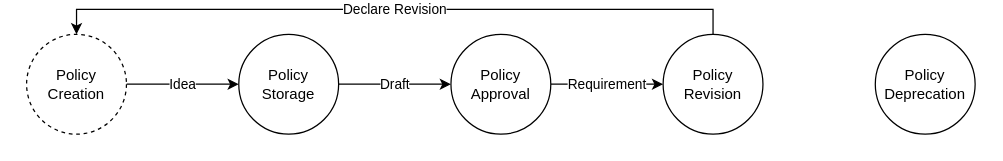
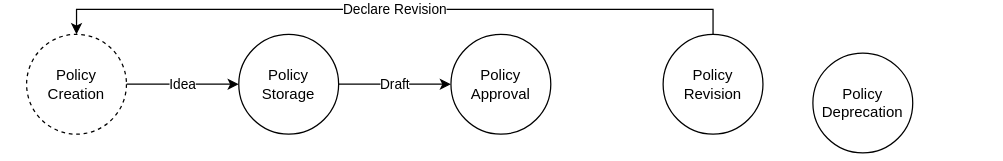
edge "Policy Approval" -> "Policy Revision": removed, label "Requirement"
node "Policy Deprecation": moved (926, 84) -> (863, 103)
